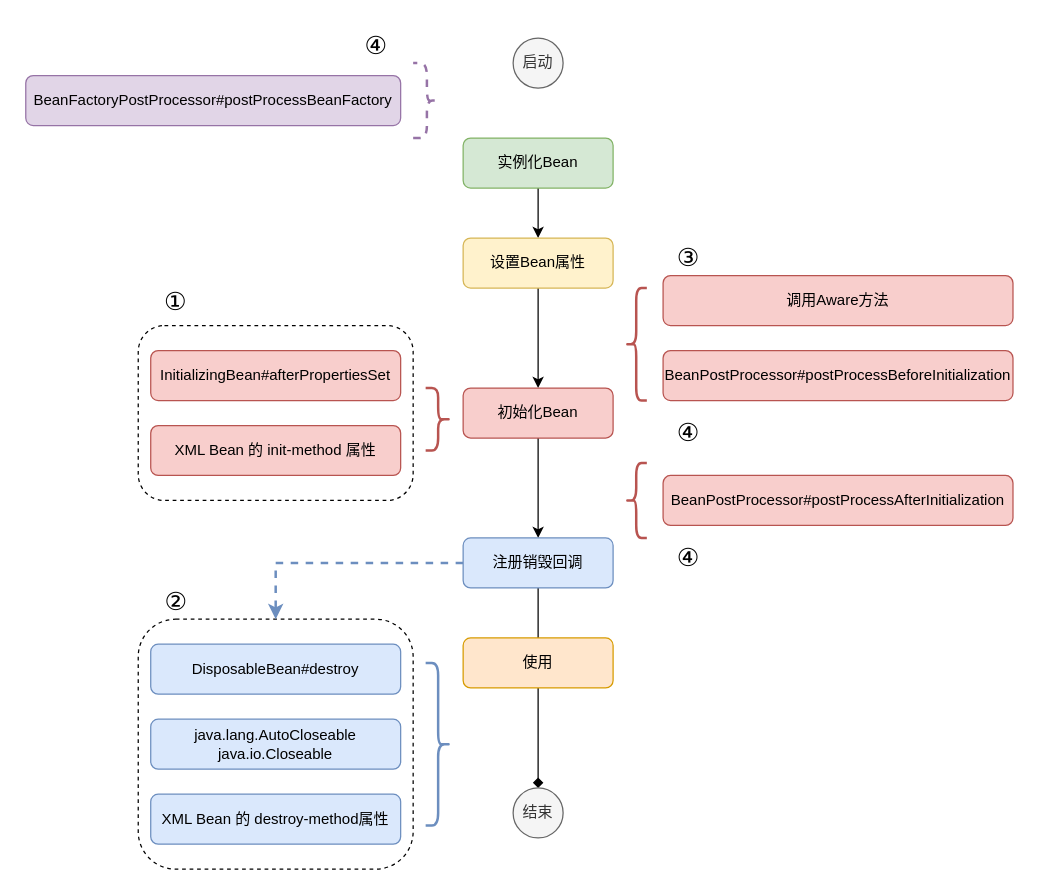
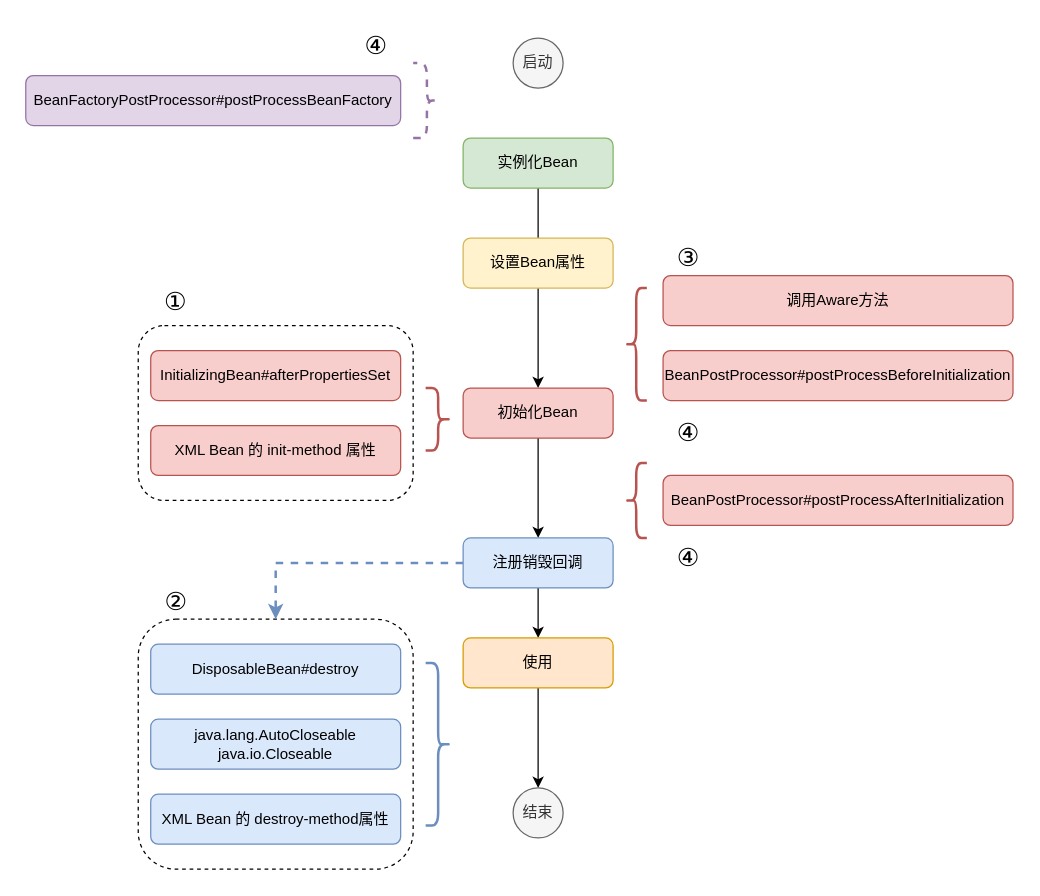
edge "实例化Bean" -> "设置Bean属性": arrowhead classic -> none
edge "注册销毁回调" -- "使用": arrowhead none -> classic
edge "使用" -> "结束": arrowhead diamond -> classic
